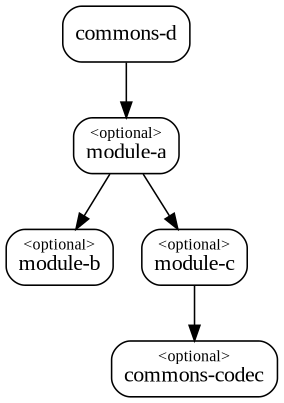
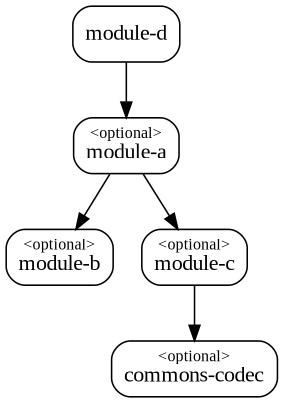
node "commons-d": label "commons-d" -> "module-d"
